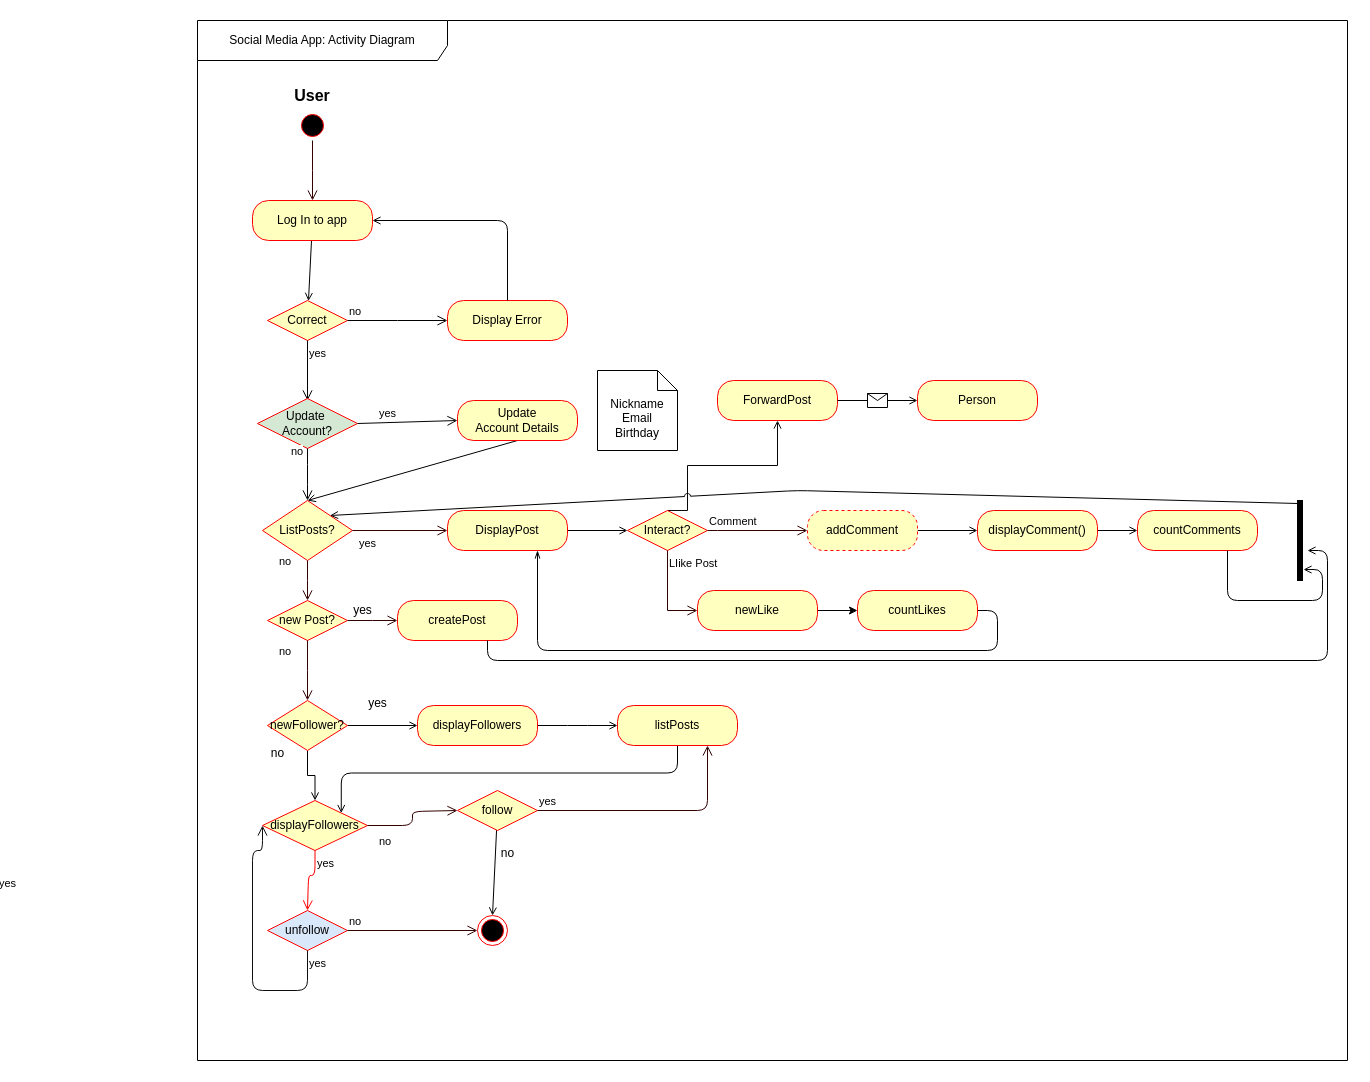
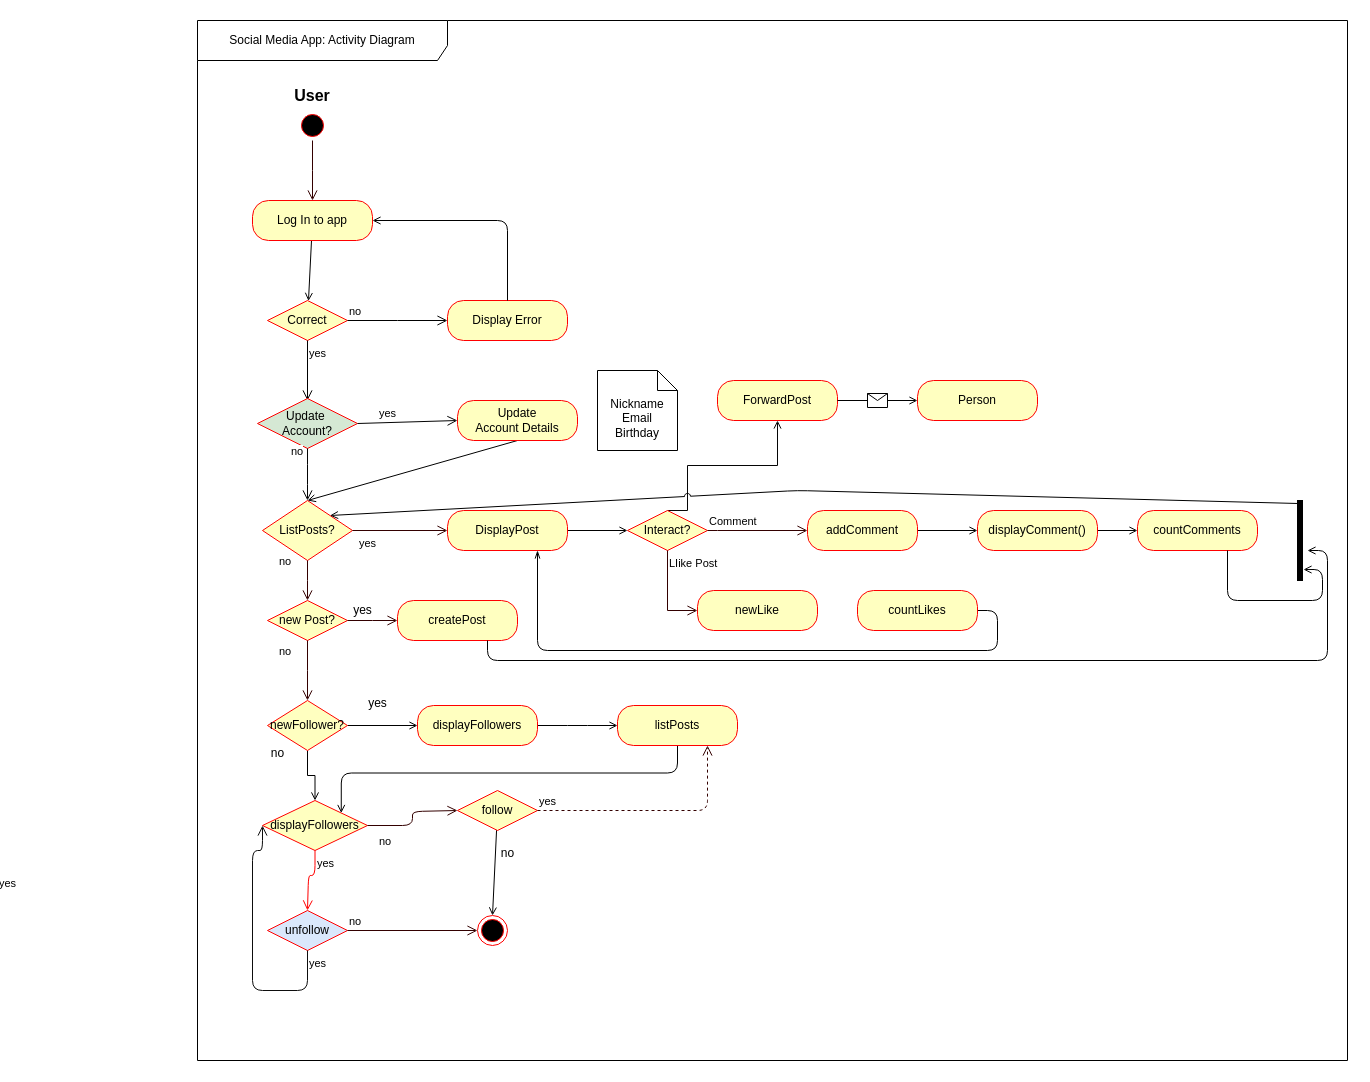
node "addComment": style dashed -> solid
edge "newLike" -> "countLikes": removed
edge "follow" -> "listPosts": style solid -> dashed
